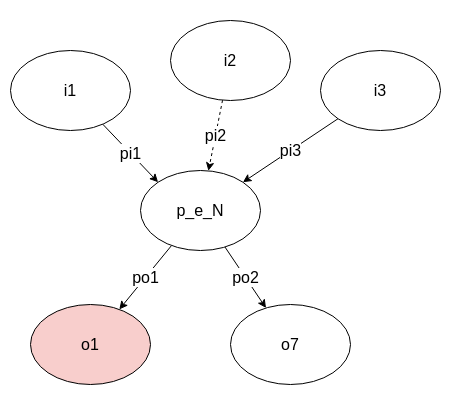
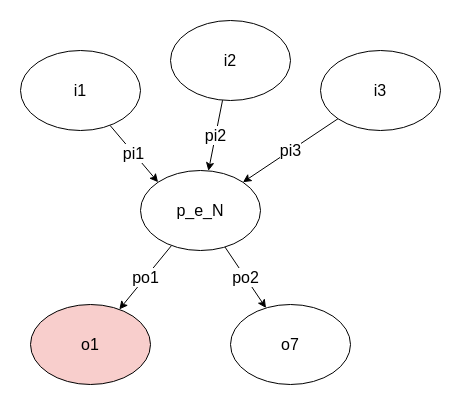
node "i1": moved (71, 91) -> (81, 91)
edge "i2" -> "p_e_N": style dashed -> solid
